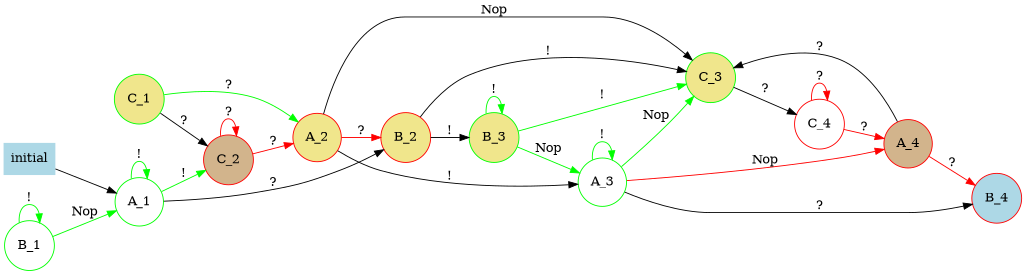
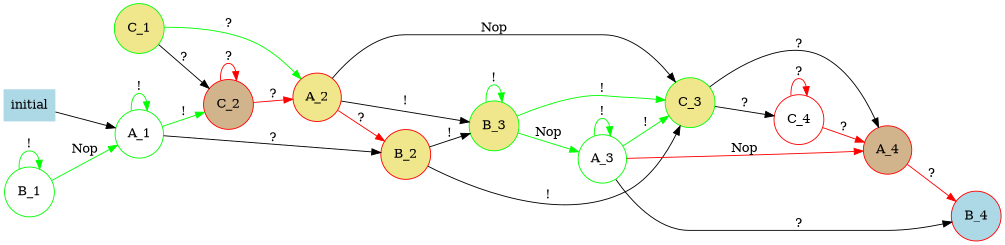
edge "A_4" -> "C_3": reversed
edge "A_3" -> "C_3": label "Nop" -> "!"
edge "A_2" -> "A_3": now "A_2" -> "B_3"
